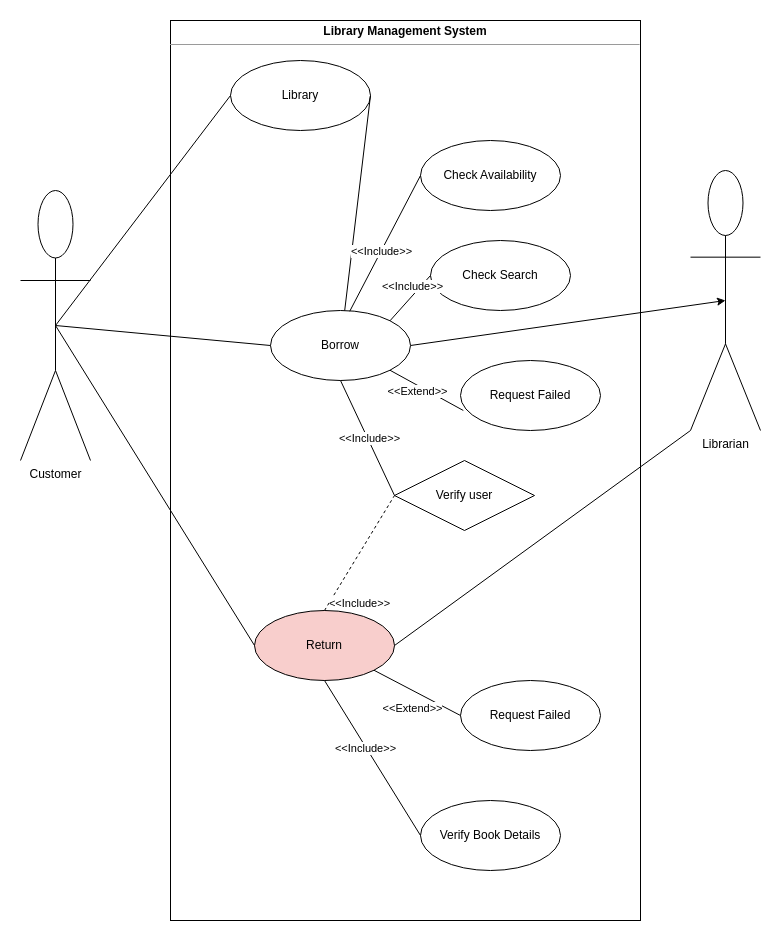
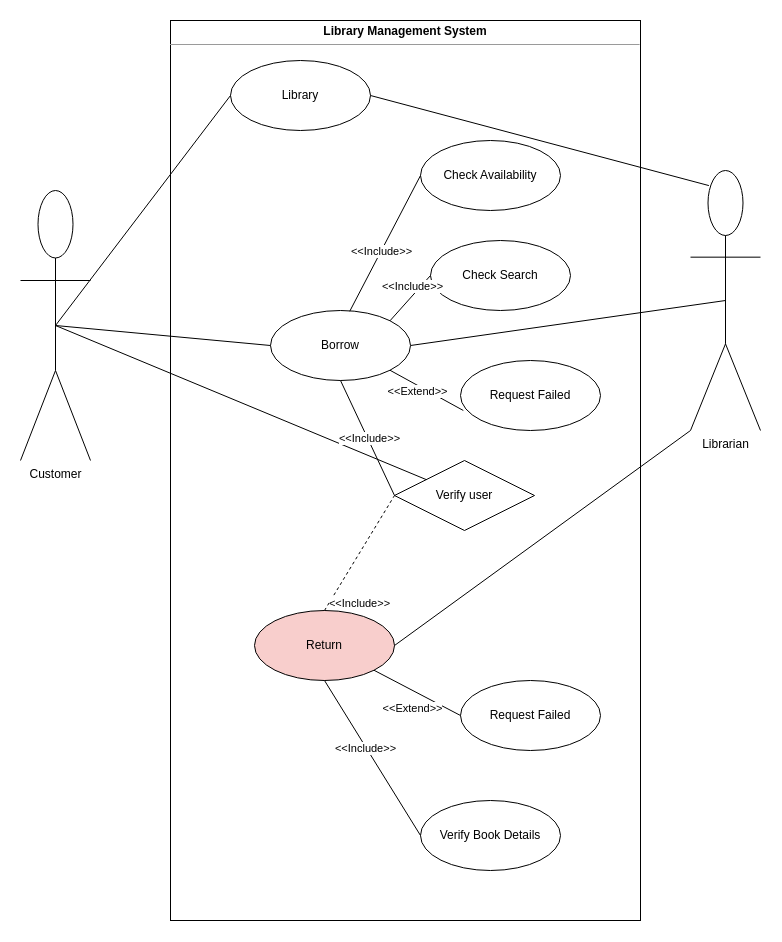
edge "Library" -- "Borrow": now "Library" -- "Librarian"
edge "Borrow" -> "Librarian": arrowhead classic -> none
edge "Customer" -- "Return": now "Customer" -- "Verify user"
